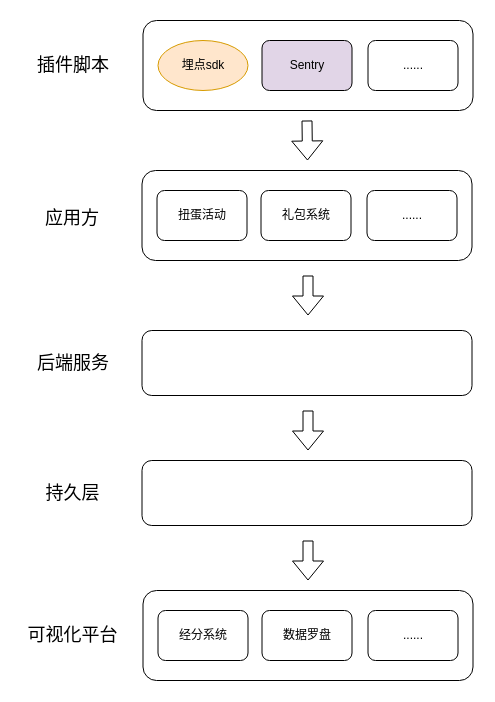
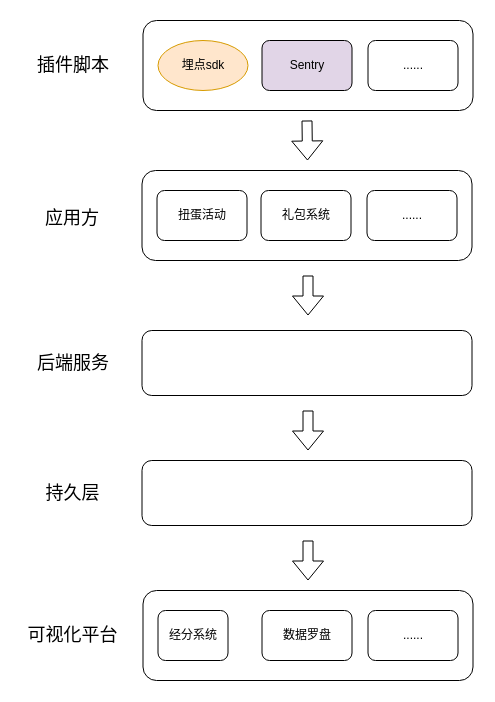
node "经分系统": size 90x50 -> 70x50
